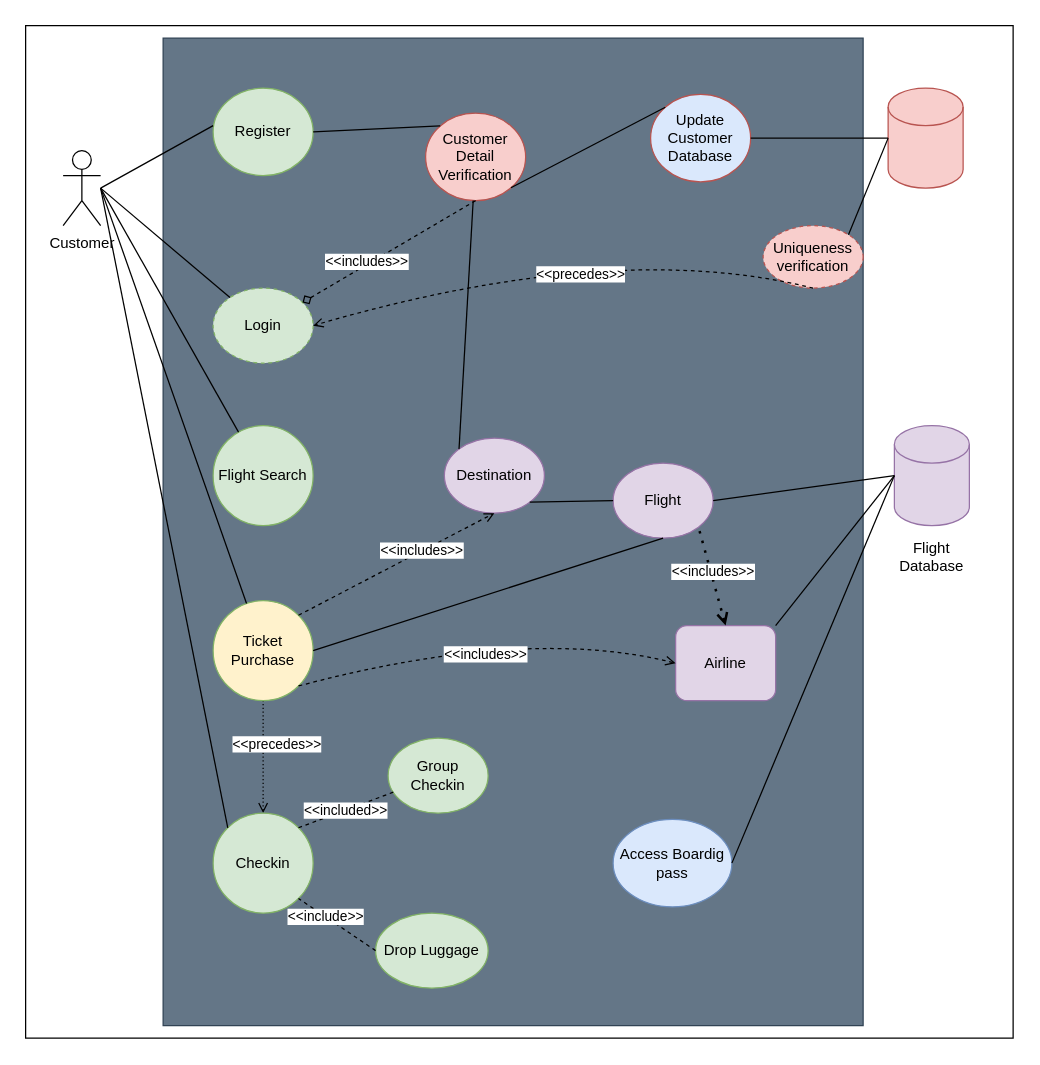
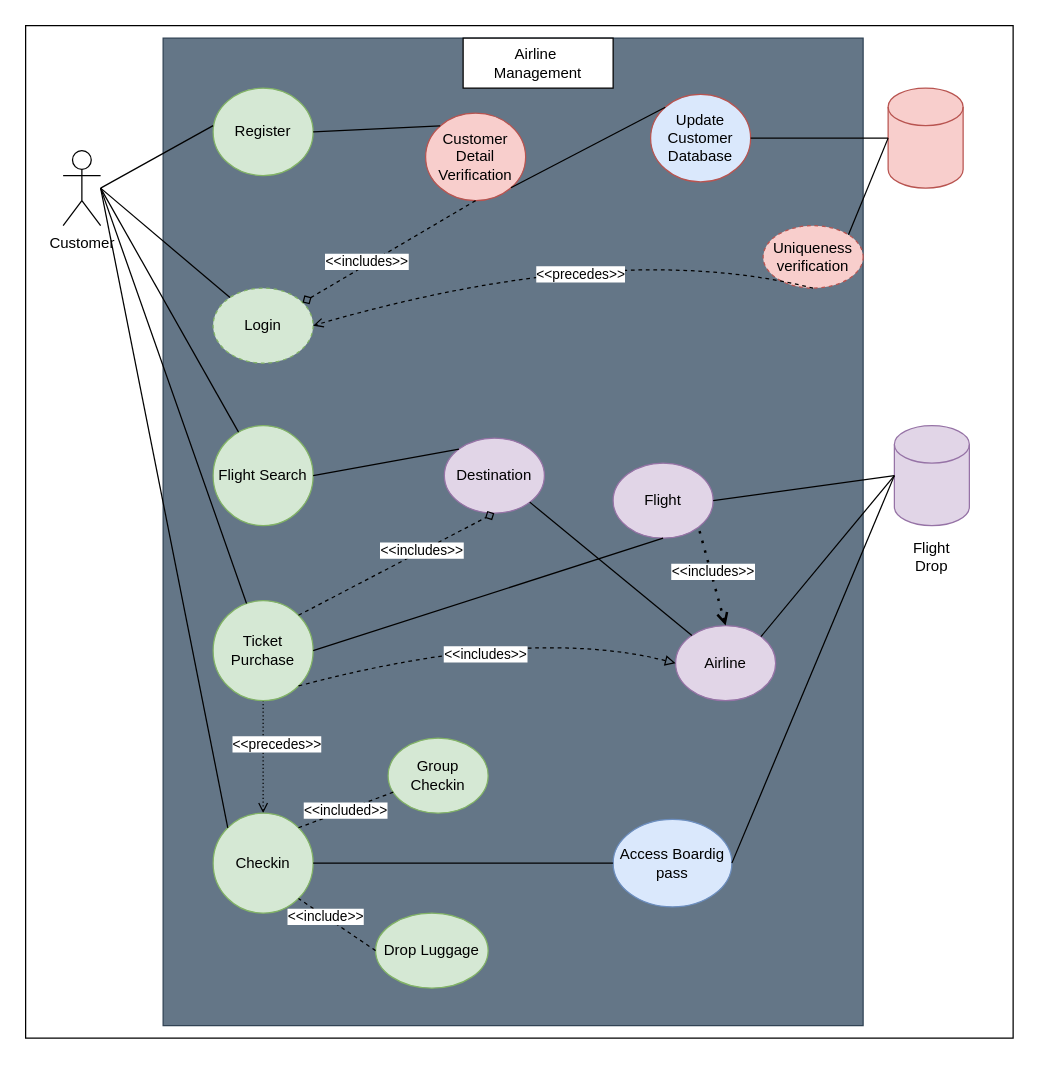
node "Airline Management": added
edge "Customer Detail Verification" -- "Destination": now "Flight Search" -- "Destination"
edge "Destination" -- "Flight": now "Destination" -- "Airline"
edge "Ticket Purchase" -> "Destination": arrowhead open -> diamond
node "Flight Database": label "Flight Database" -> "Flight Drop"
node "Ticket Purchase": fillcolor #fff2cc -> #d5e8d4
edge "Ticket Purchase" -> "Airline": arrowhead open -> block
node "Airline": shape rounded rectangle -> ellipse
edge "Checkin" -- "Access Boardig pass": added
